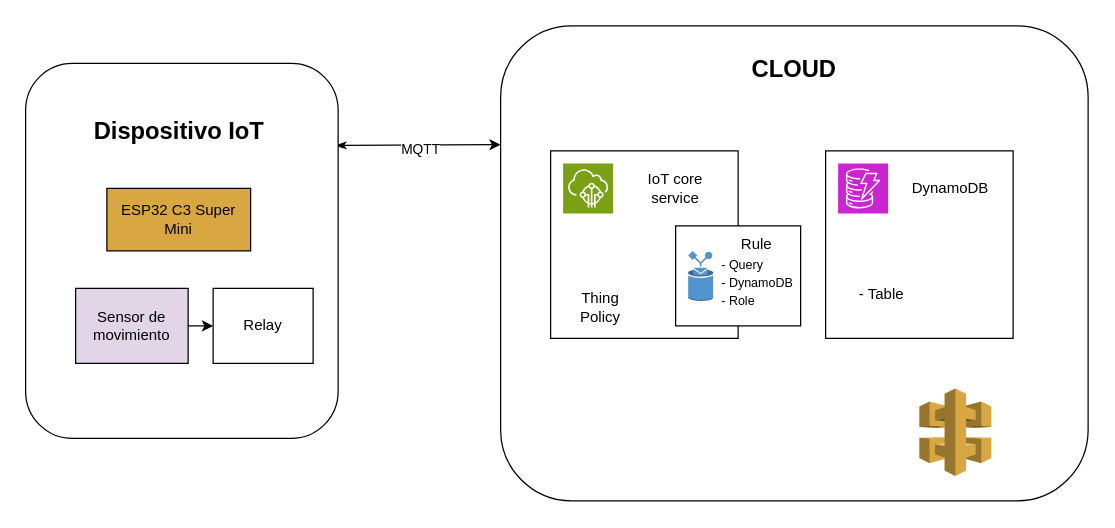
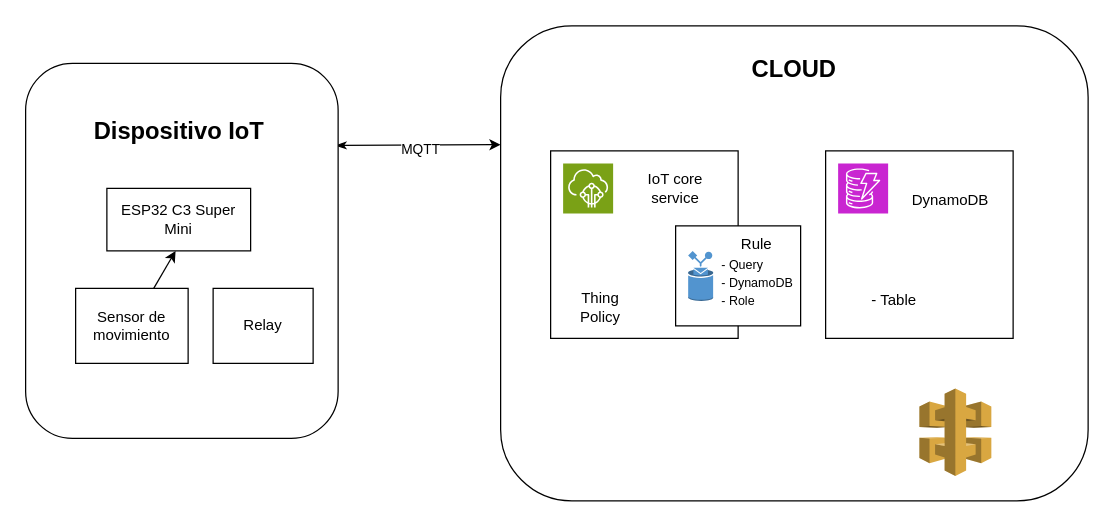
node "DynamoDB": moved (951, 188) -> (951, 201)
node "ESP32 C3 Super Mini": fillcolor #d9a741 -> #ffffff
node "- Table": moved (882, 294) -> (894, 301)
node "Sensor de movimiento": fillcolor #e1d5e7 -> #ffffff
edge "Sensor de movimiento" -> "Relay": now "Sensor de movimiento" -> "ESP32 C3 Super Mini"
